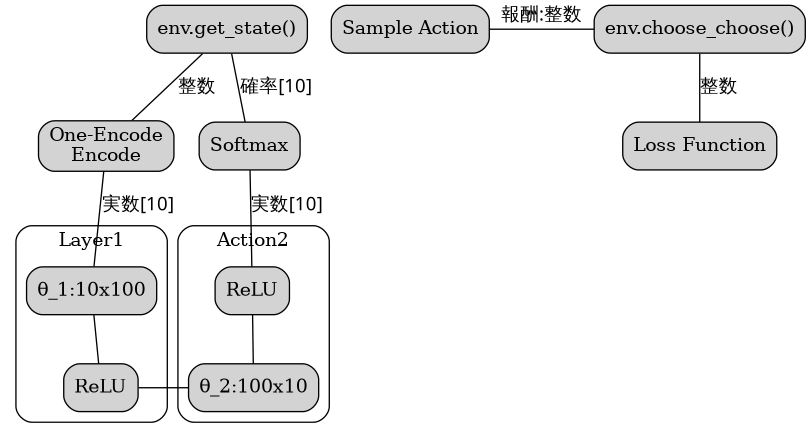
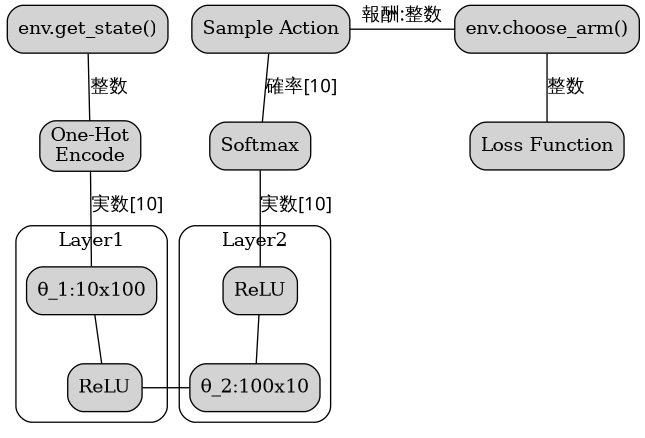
node "env.choose_choose()": label "env.choose_choose()" -> "env.choose_arm()"
edge "env.get_state()" -- "Softmax": now "Sample Action" -- "Softmax"
node "One-Encode Encode": label "One-Encode Encode" -> "One-Hot Encode"
cluster "Action2": label "Action2" -> "Layer2"
